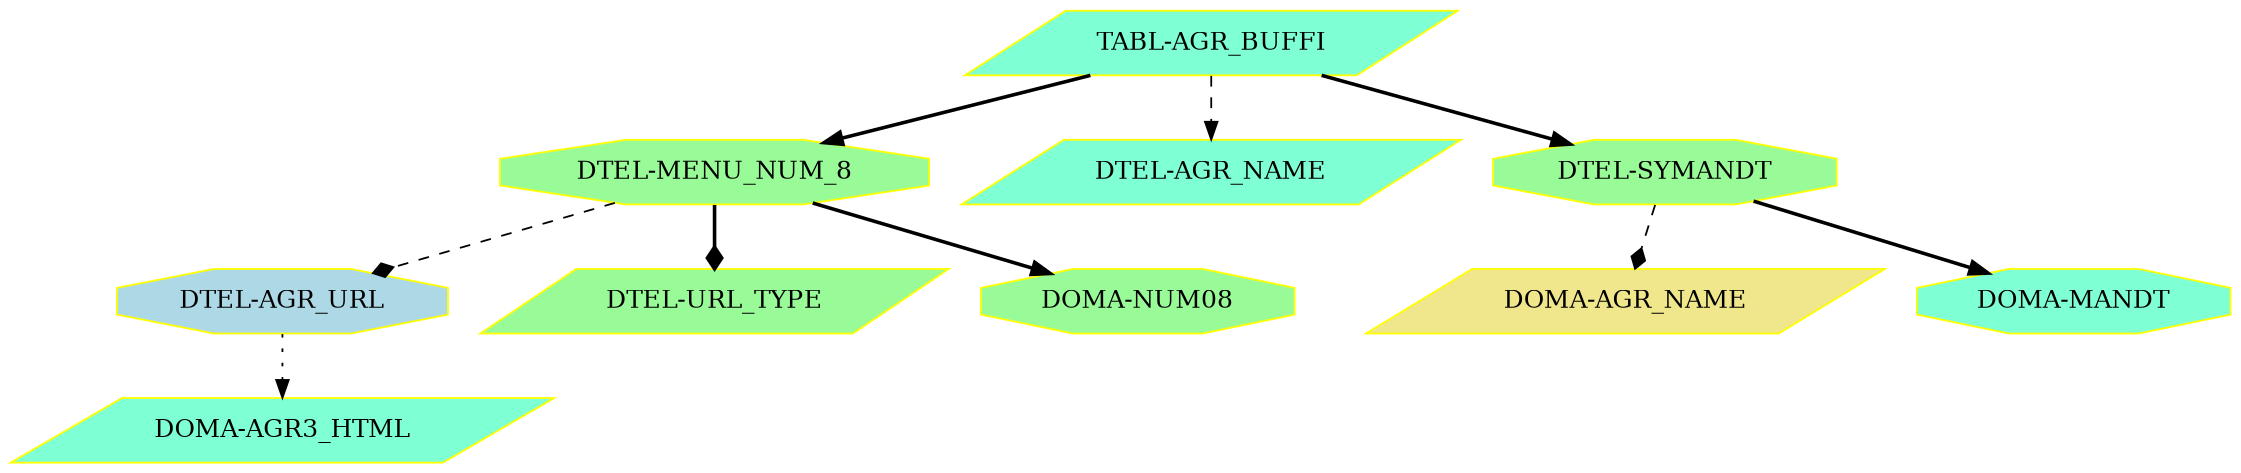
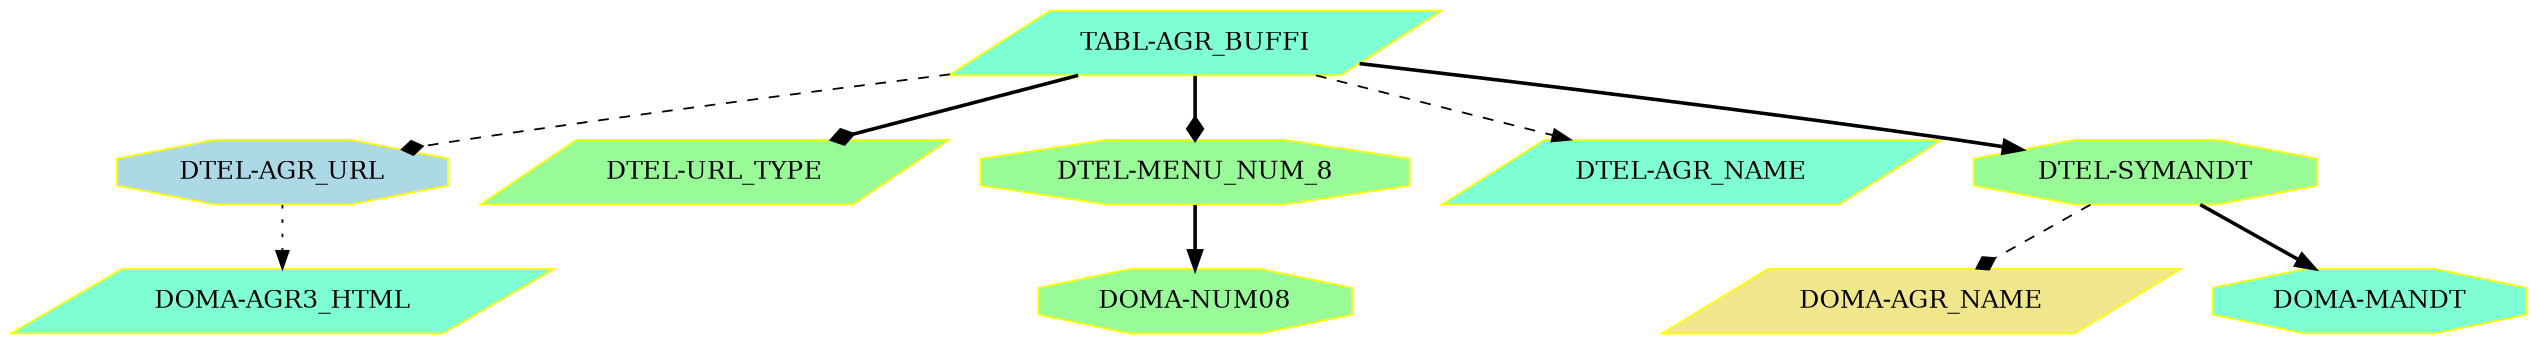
edge "TABL-AGR_BUFFI" -> "DTEL-MENU_NUM_8": arrowhead normal -> diamond
edge "DTEL-MENU_NUM_8" -> "DTEL-URL_TYPE": now "TABL-AGR_BUFFI" -> "DTEL-URL_TYPE"
edge "DTEL-MENU_NUM_8" -> "DTEL-AGR_URL": now "TABL-AGR_BUFFI" -> "DTEL-AGR_URL"
